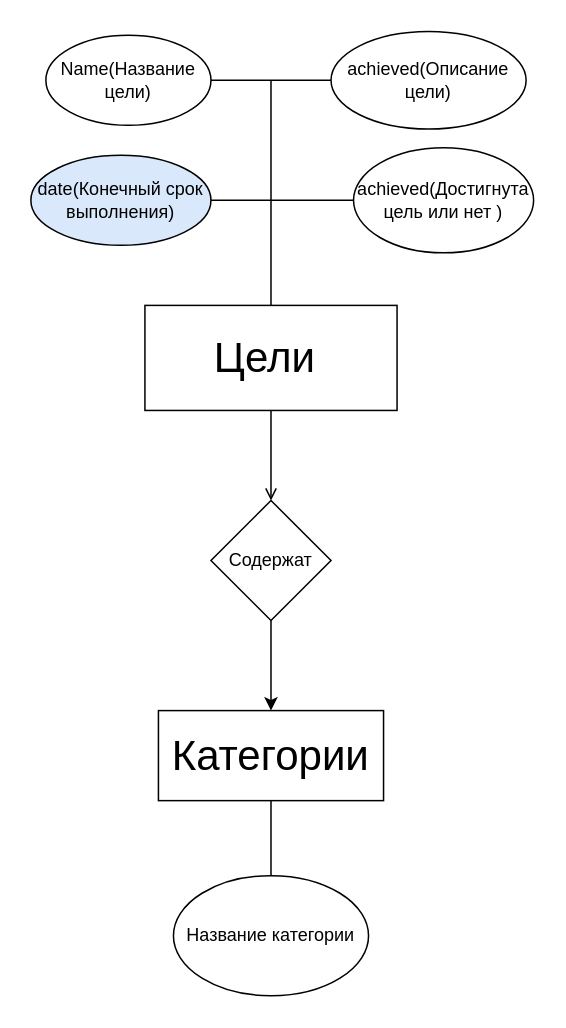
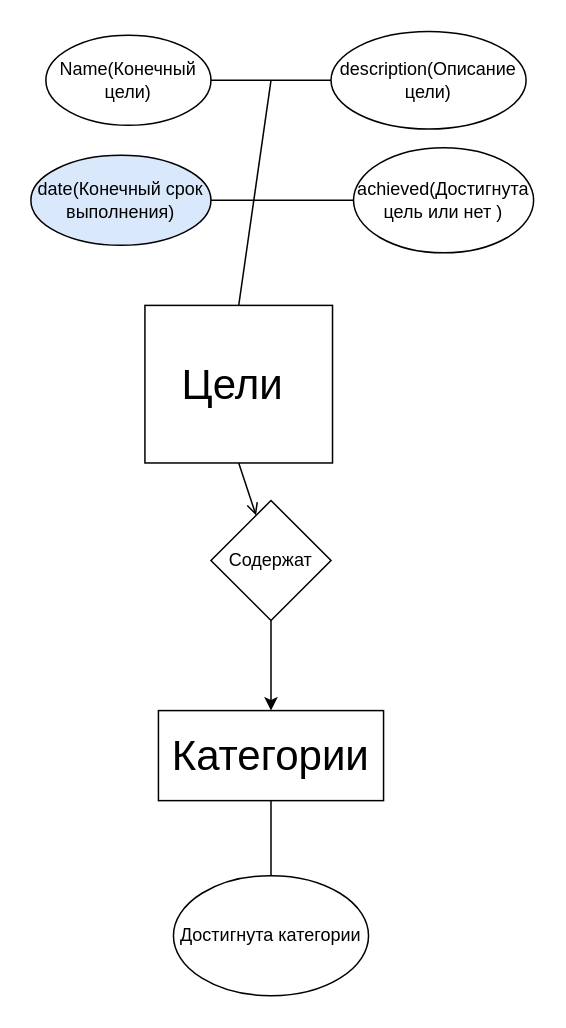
node "Name(Название цели)": label "Name(Название цели)" -> "Name(Конечный цели)"
node "achieved(Описание цели)": label "achieved(Описание цели)" -> "description(Описание цели)"
node "Цели": size 252x105 -> 188x158
node "Название категории": label "Название категории" -> "Достигнута категории"
